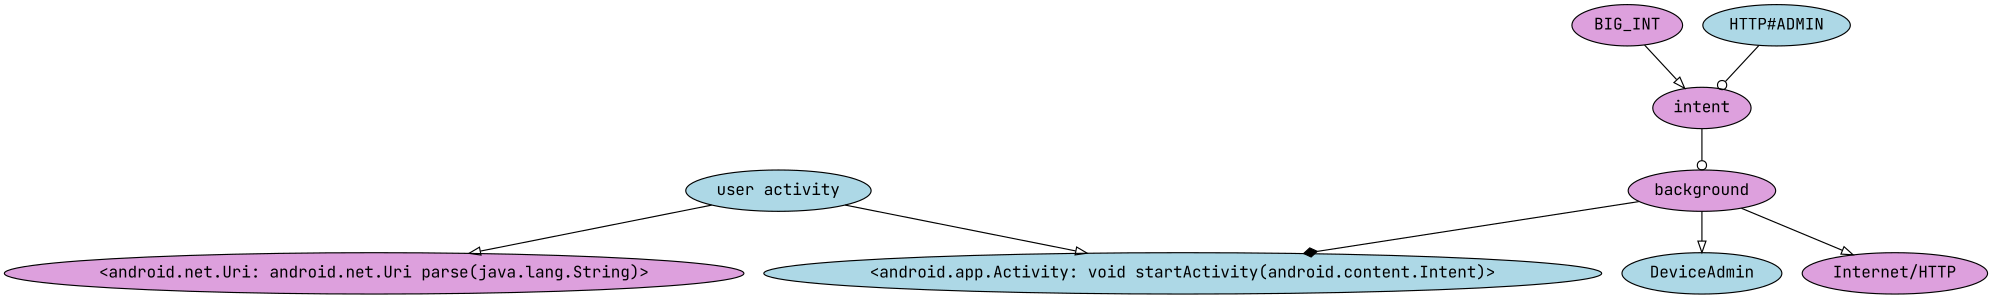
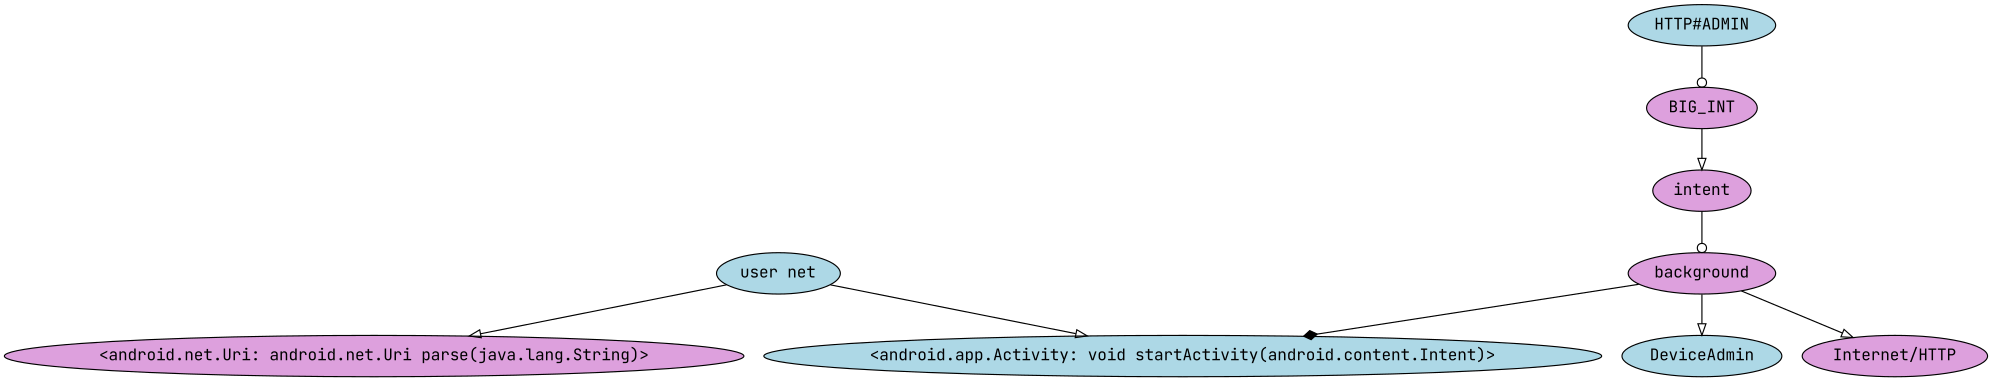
edge "HTTP#ADMIN" -> "intent": now "HTTP#ADMIN" -> "BIG_INT"
node "user activity": label "user activity" -> "user net"
